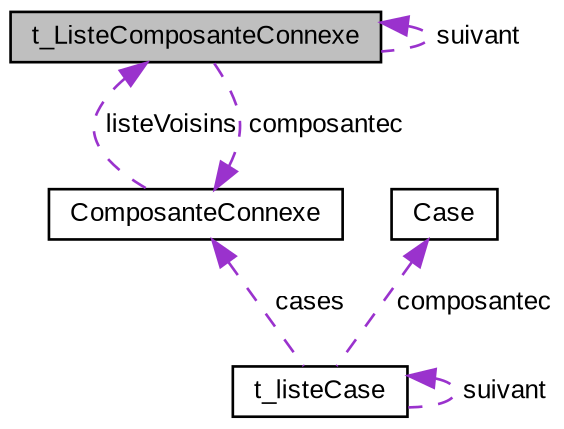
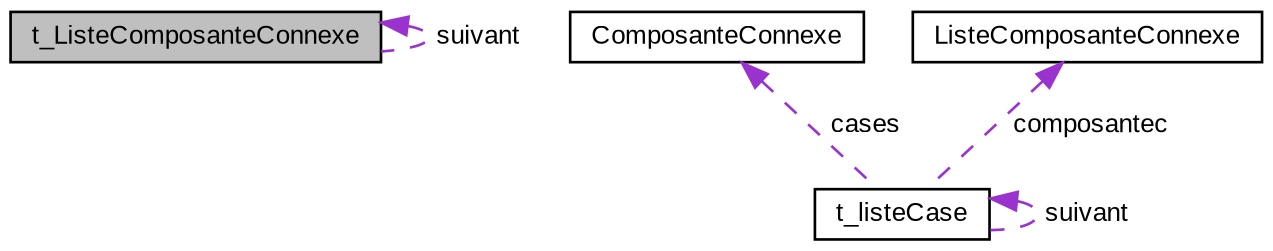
edge "t_ListeComposanteConnexe" -> "ComposanteConnexe": removed, label "composantec"
edge "ComposanteConnexe" -> "t_ListeComposanteConnexe": removed, label "listeVoisins"
node "Case": label "Case" -> "ListeComposanteConnexe"
